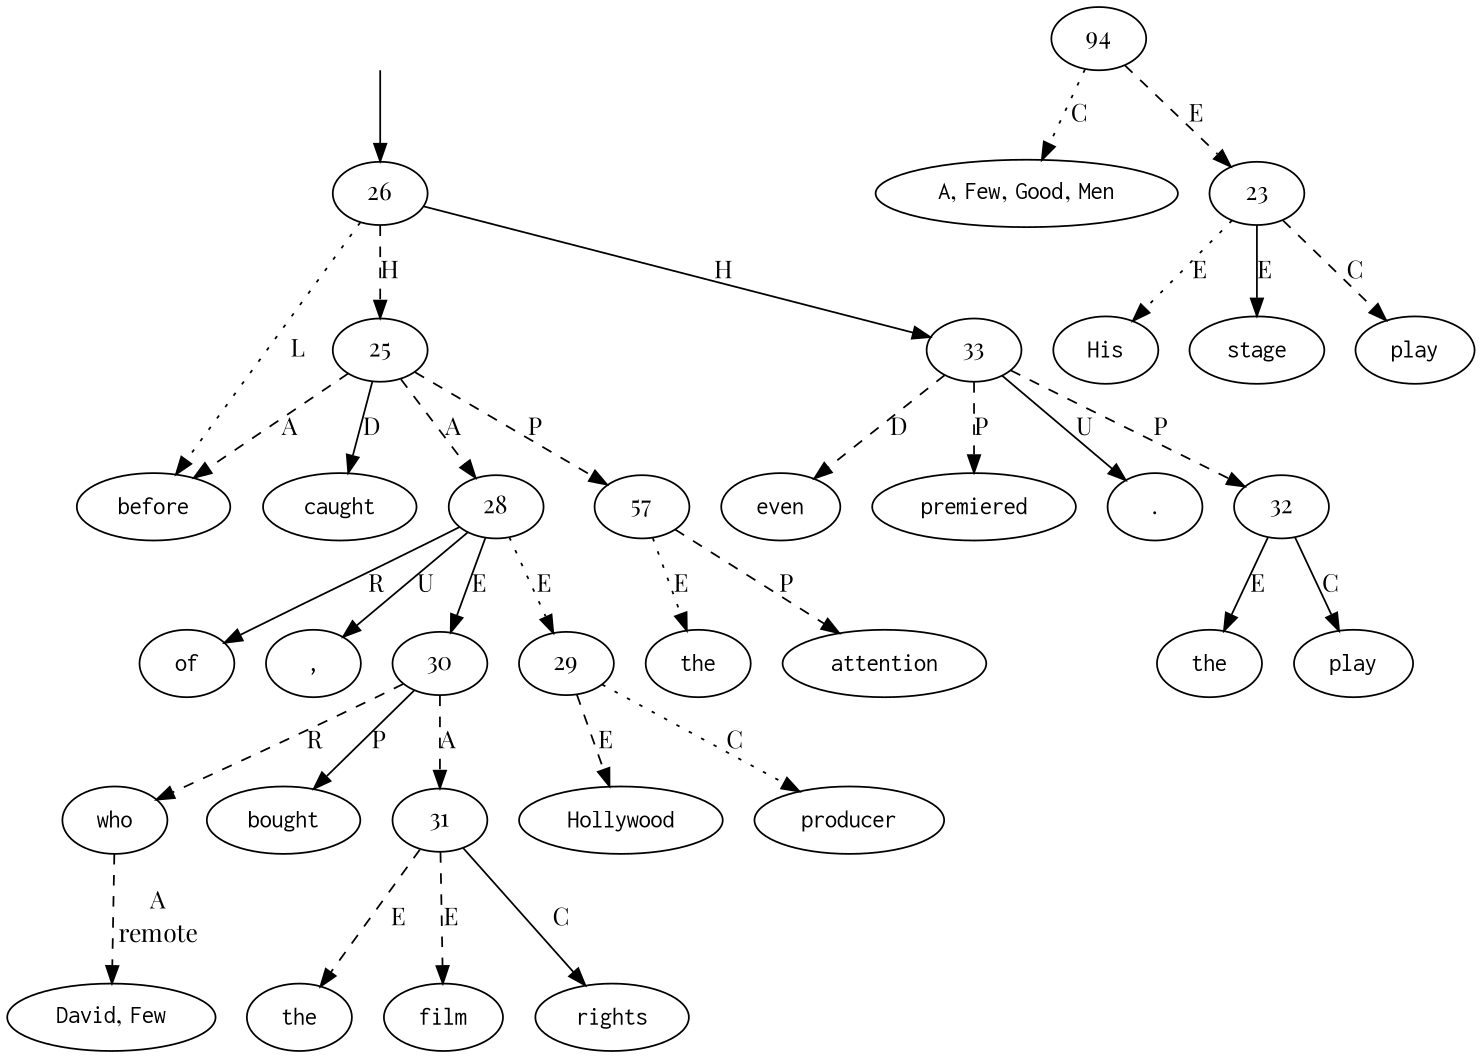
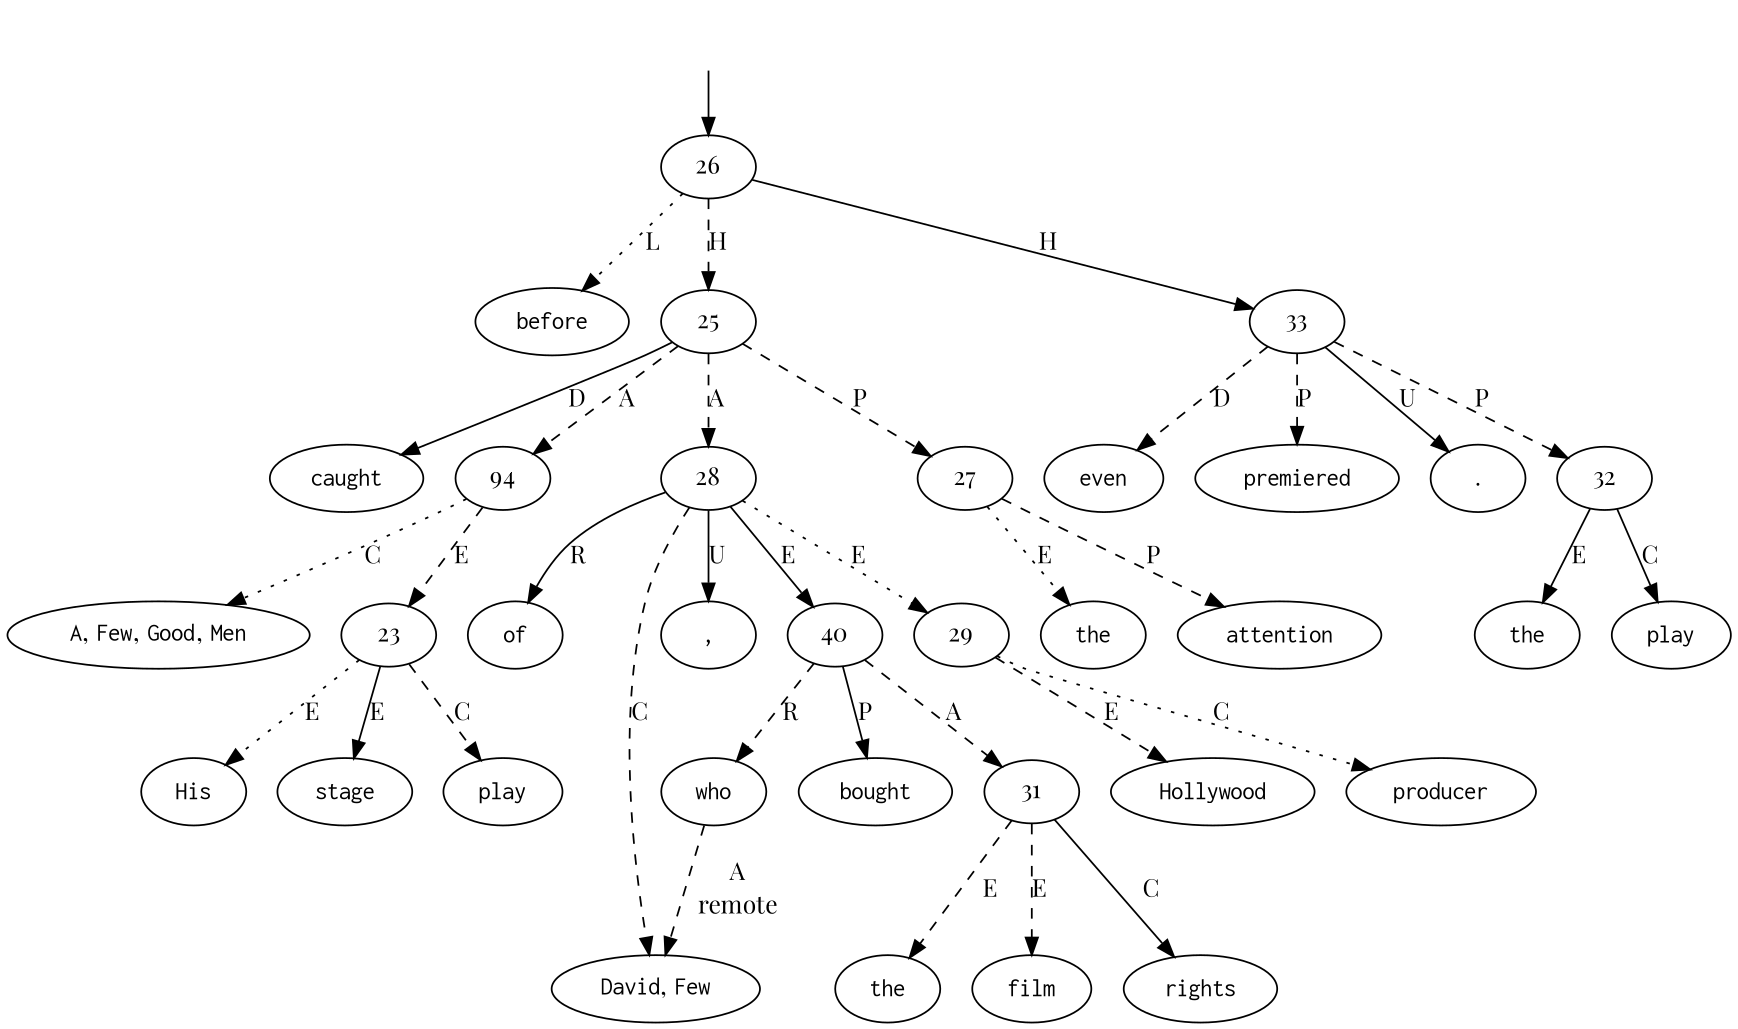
edge "25" -> "before": now "25" -> "94"
node "57": label "57" -> "27"
node "30": label "30" -> "40"
edge "28" -> "David": added, label "C"
